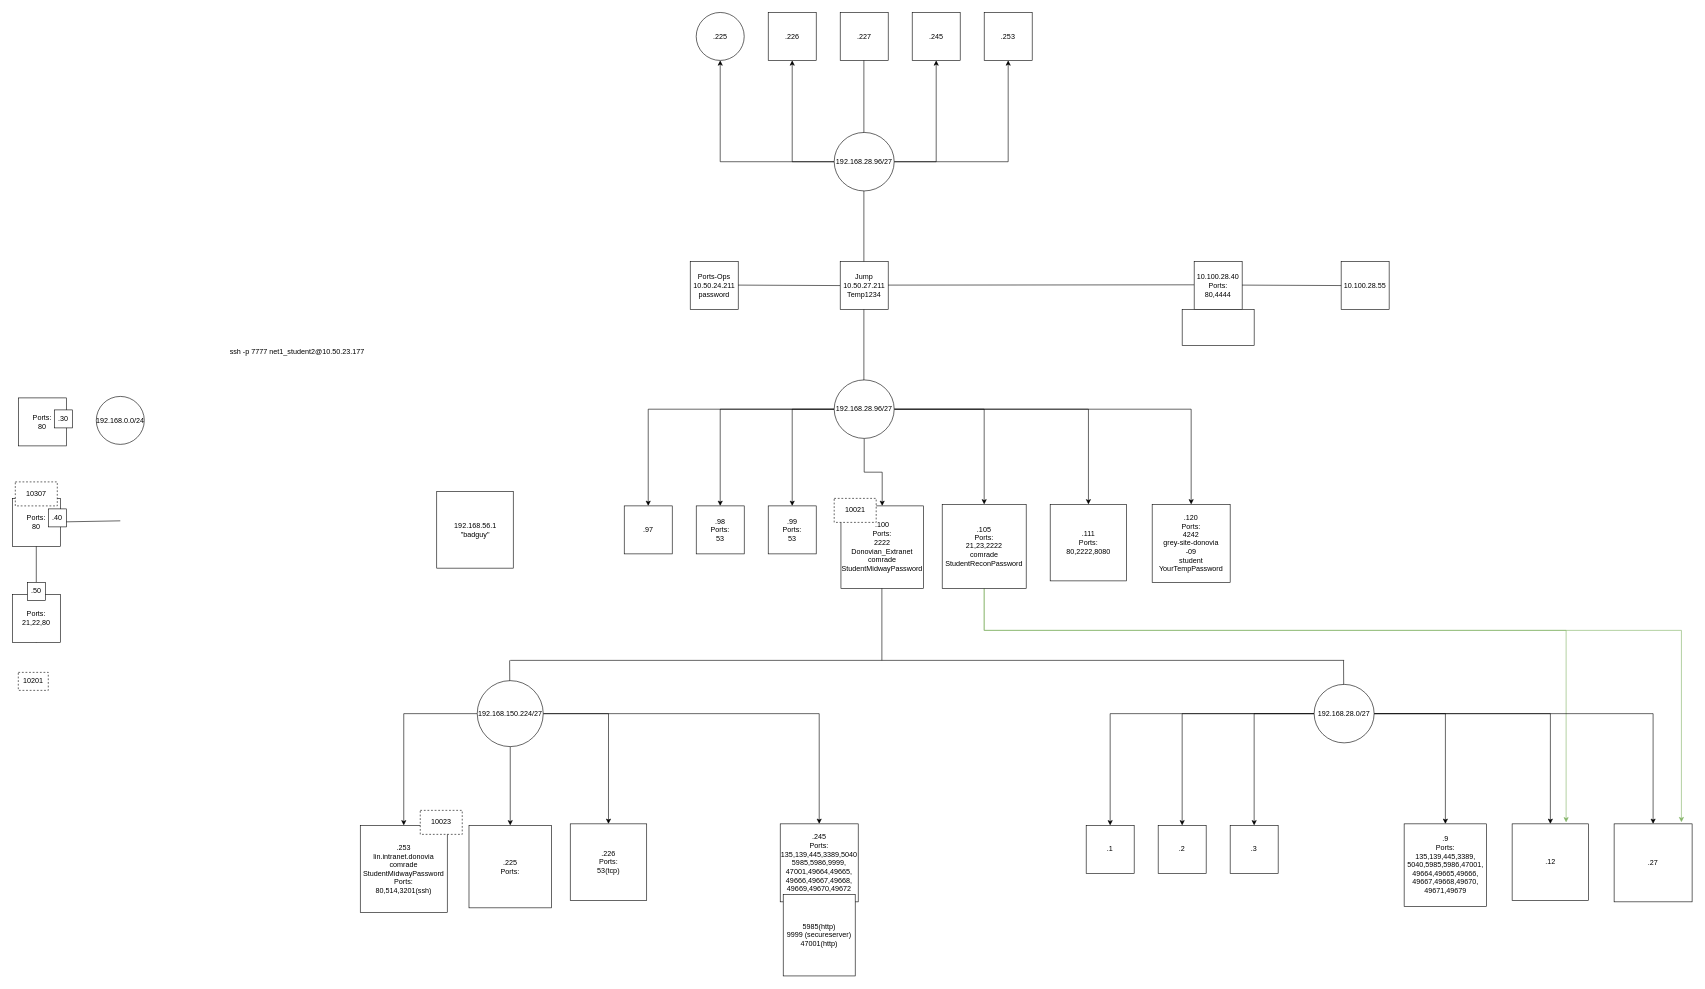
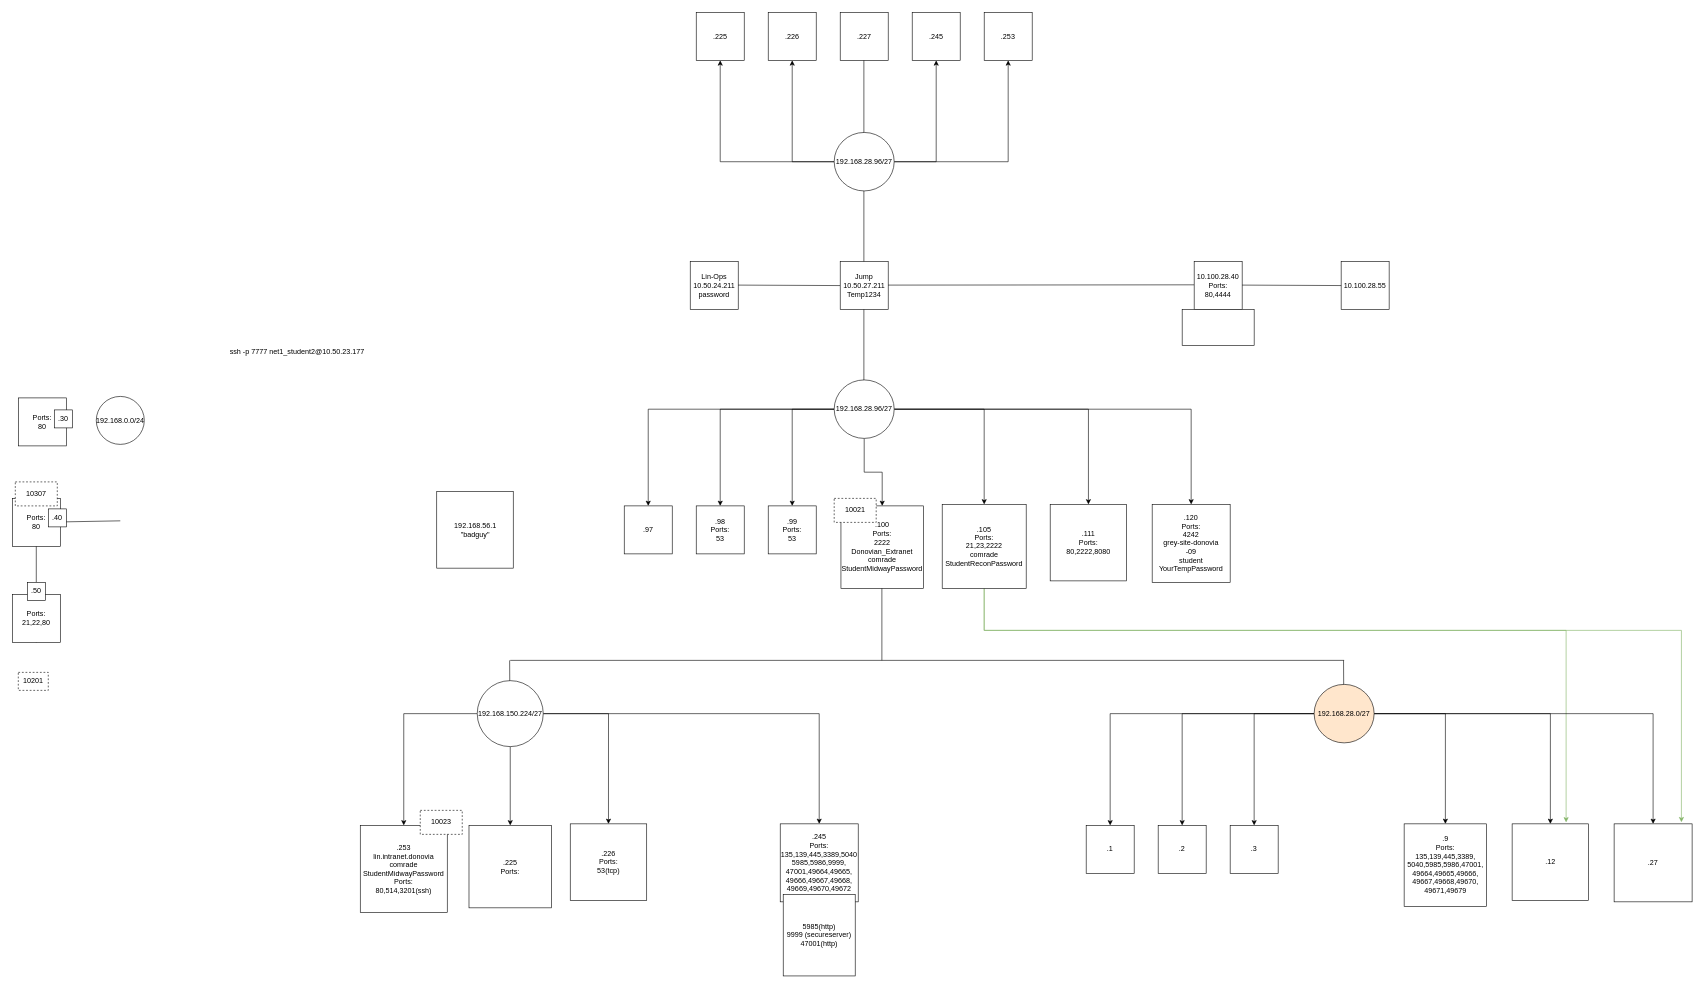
node ".225": shape ellipse -> rectangle
node "Ports-Ops 10.50.24.211 password": label "Ports-Ops 10.50.24.211 password" -> "Lin-Ops 10.50.24.211 password"
node "192.168.28.0/27": fillcolor #ffffff -> #ffe6cc
